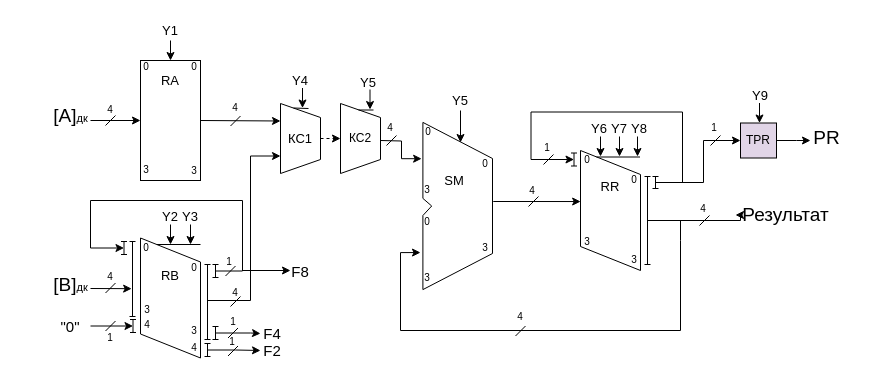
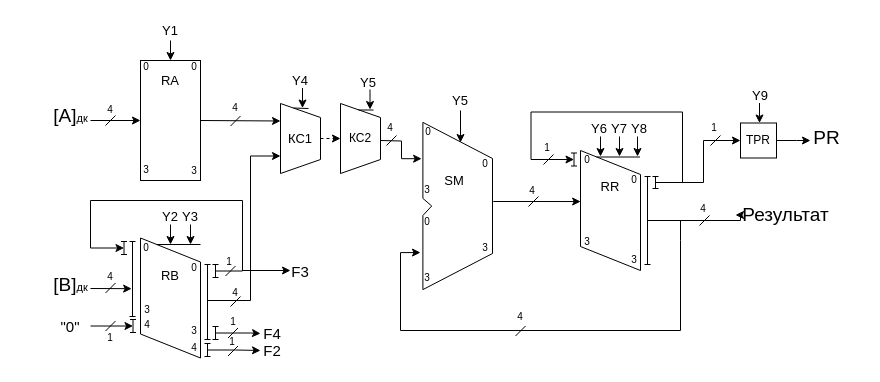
node "TPR": fillcolor #e1d5e7 -> #ffffff
node "F8": label "F8" -> "F3"
